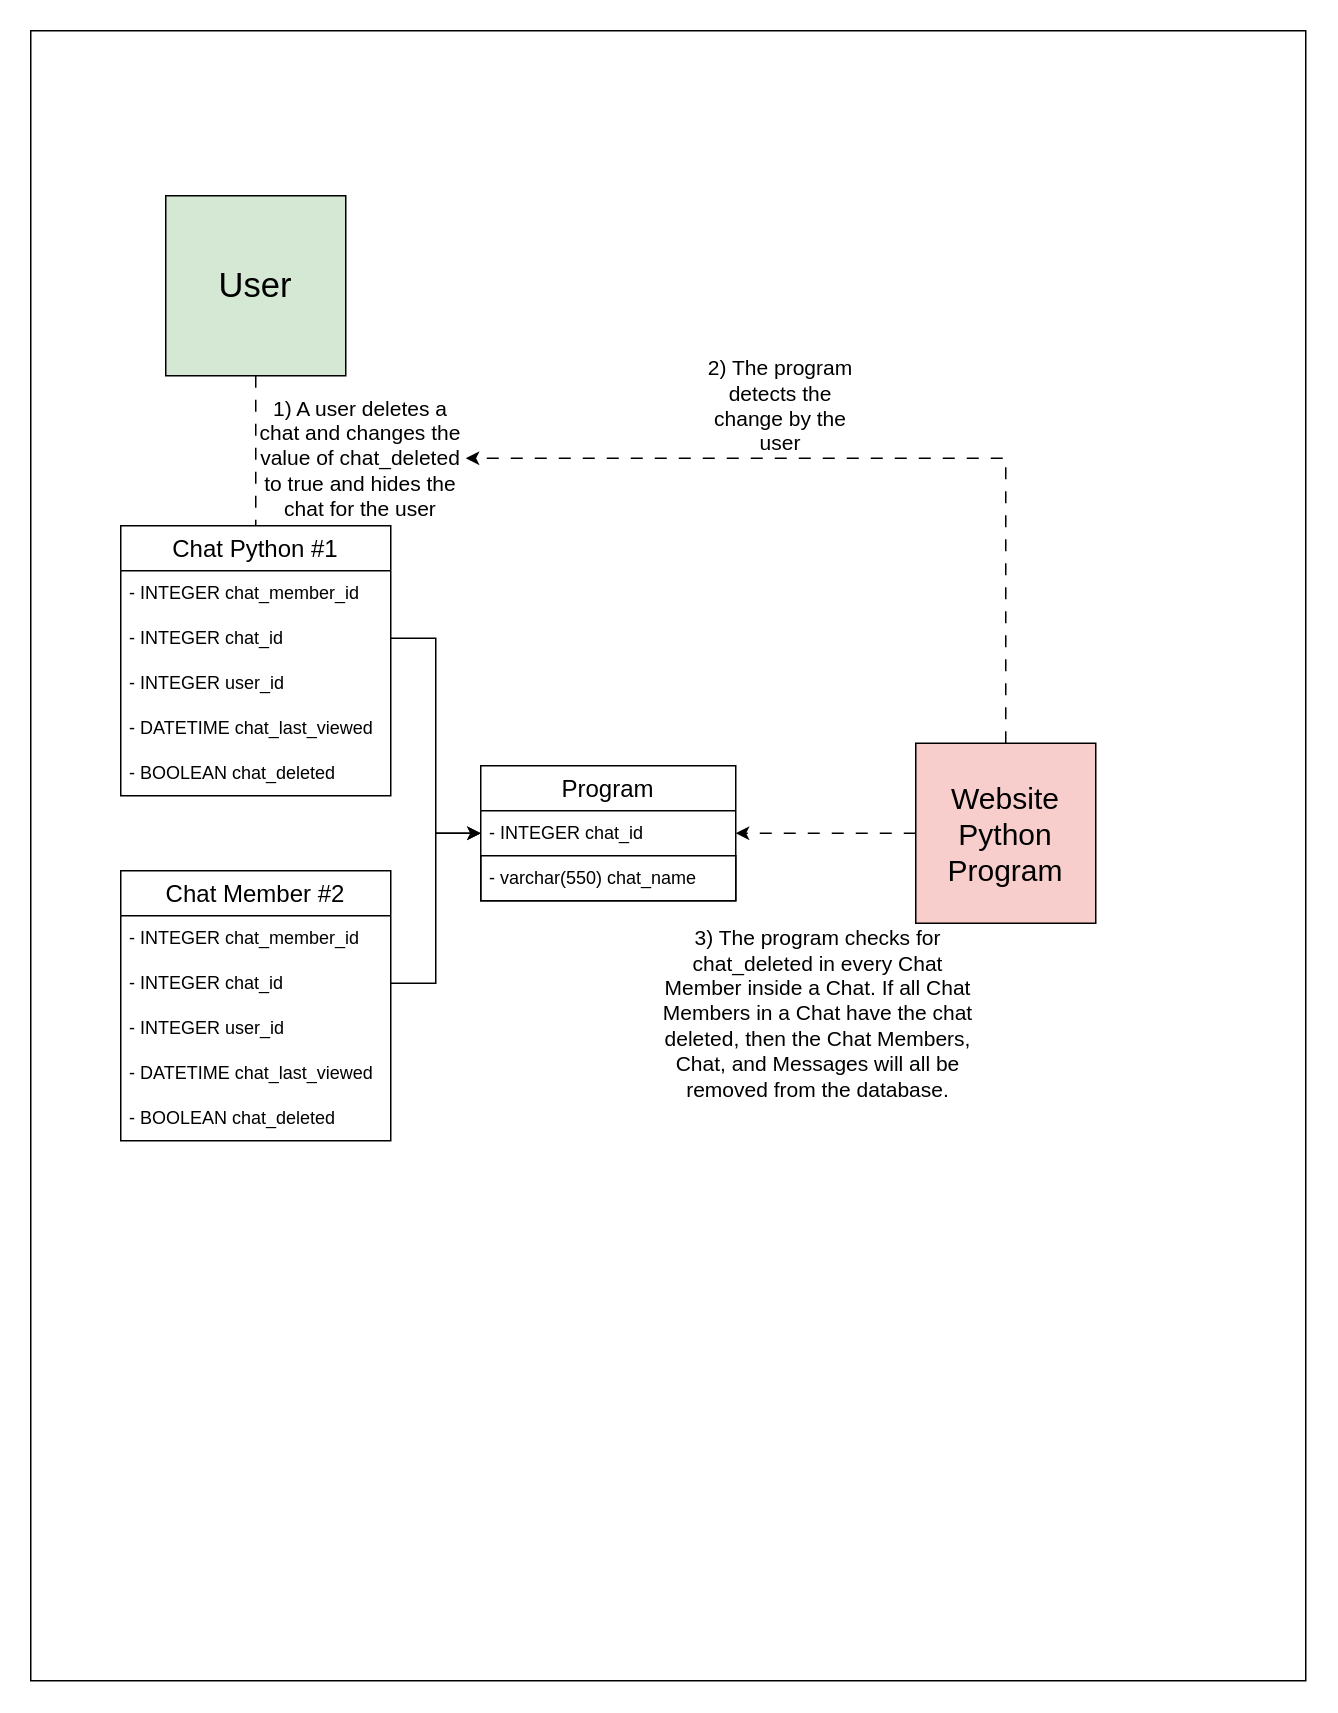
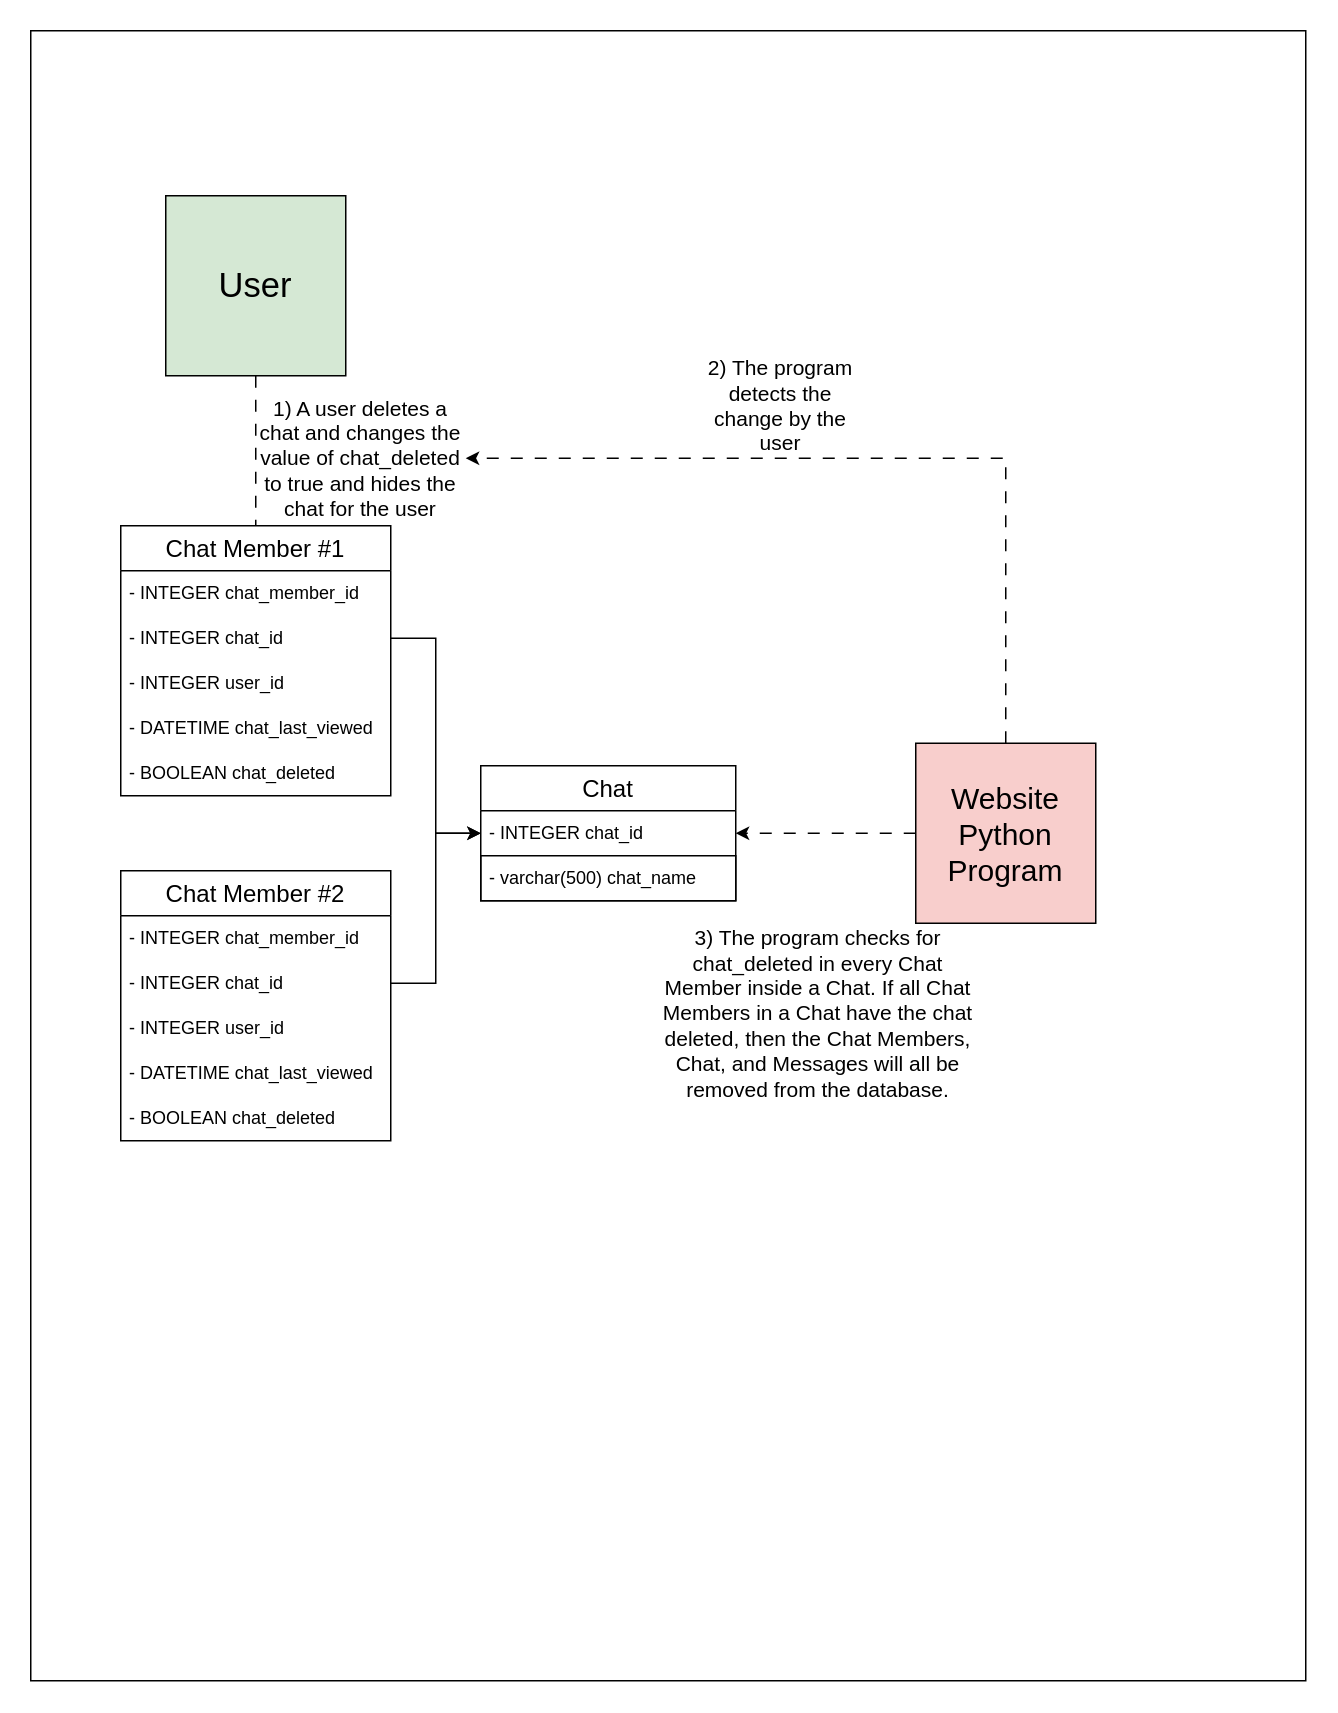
node "Chat Python #1": label "Chat Python #1" -> "Chat Member #1"
node "Program": label "Program" -> "Chat"
node "- varchar(550) chat_name": label "- varchar(550) chat_name" -> "- varchar(500) chat_name"
